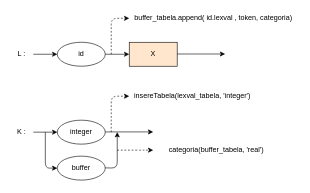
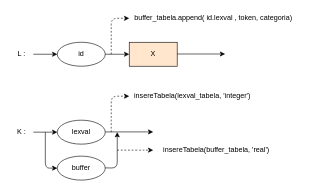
node "integer": label "integer" -> "lexval"
node "categoria(buffer_tabela, 'real')": label "categoria(buffer_tabela, 'real')" -> "insereTabela(buffer_tabela, 'real')"
